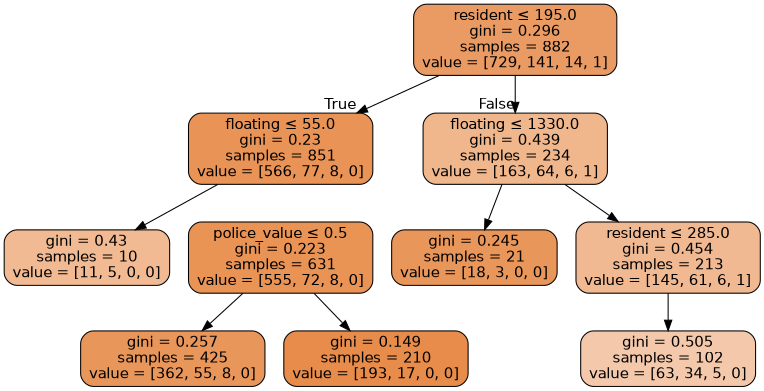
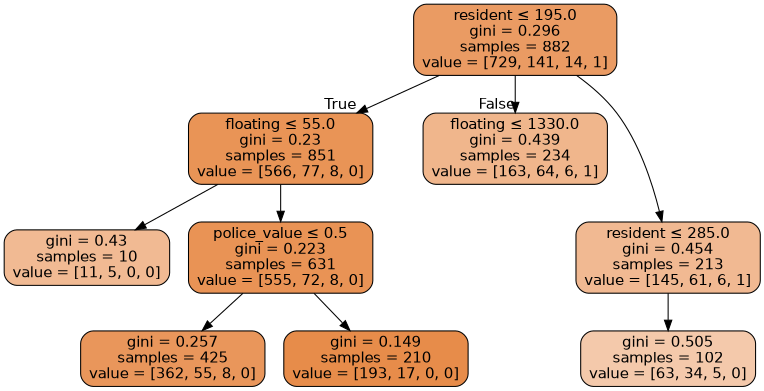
edge "floating ≤ 55.0" -> "police_value ≤ 0.5": added
edge "floating ≤ 1330.0" -> "resident ≤ 285.0": now "resident ≤ 195.0" -> "resident ≤ 285.0"
node "gini = 0.245": removed
